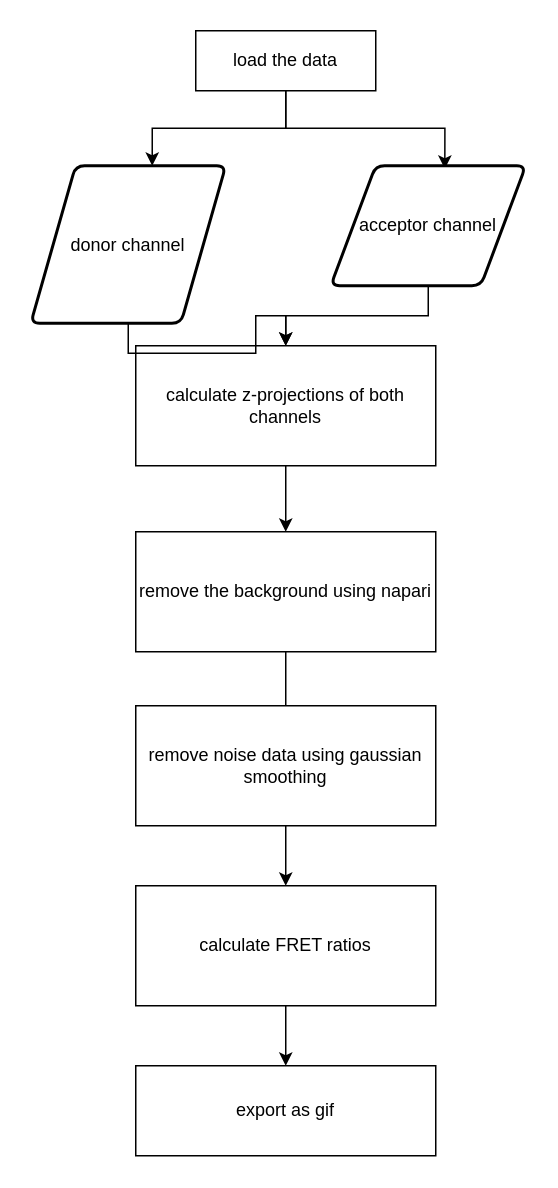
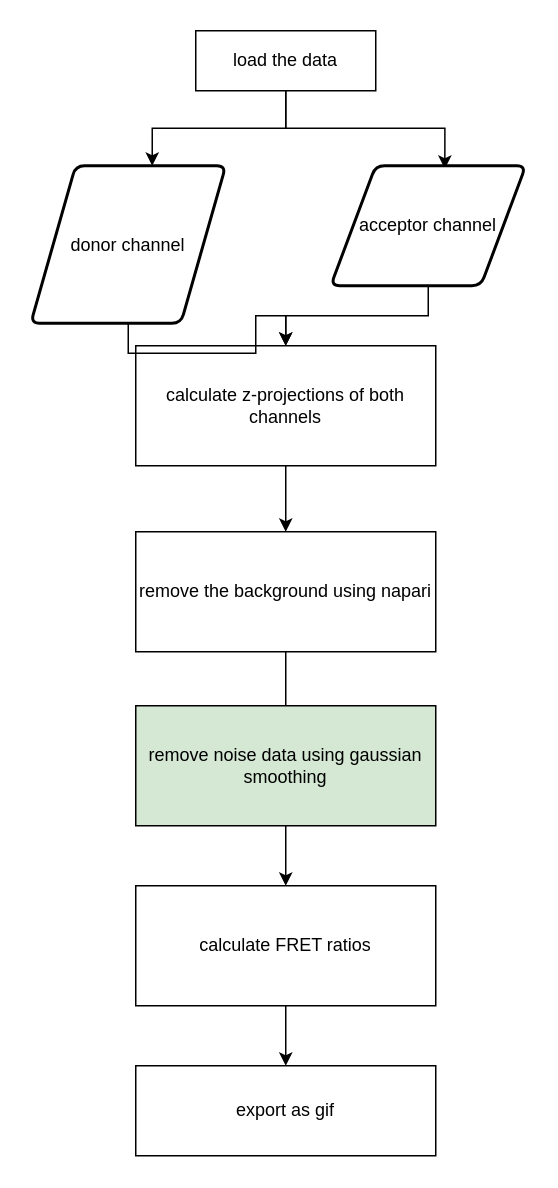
node "remove noise data using gaussian smoothing": fillcolor #ffffff -> #d5e8d4
